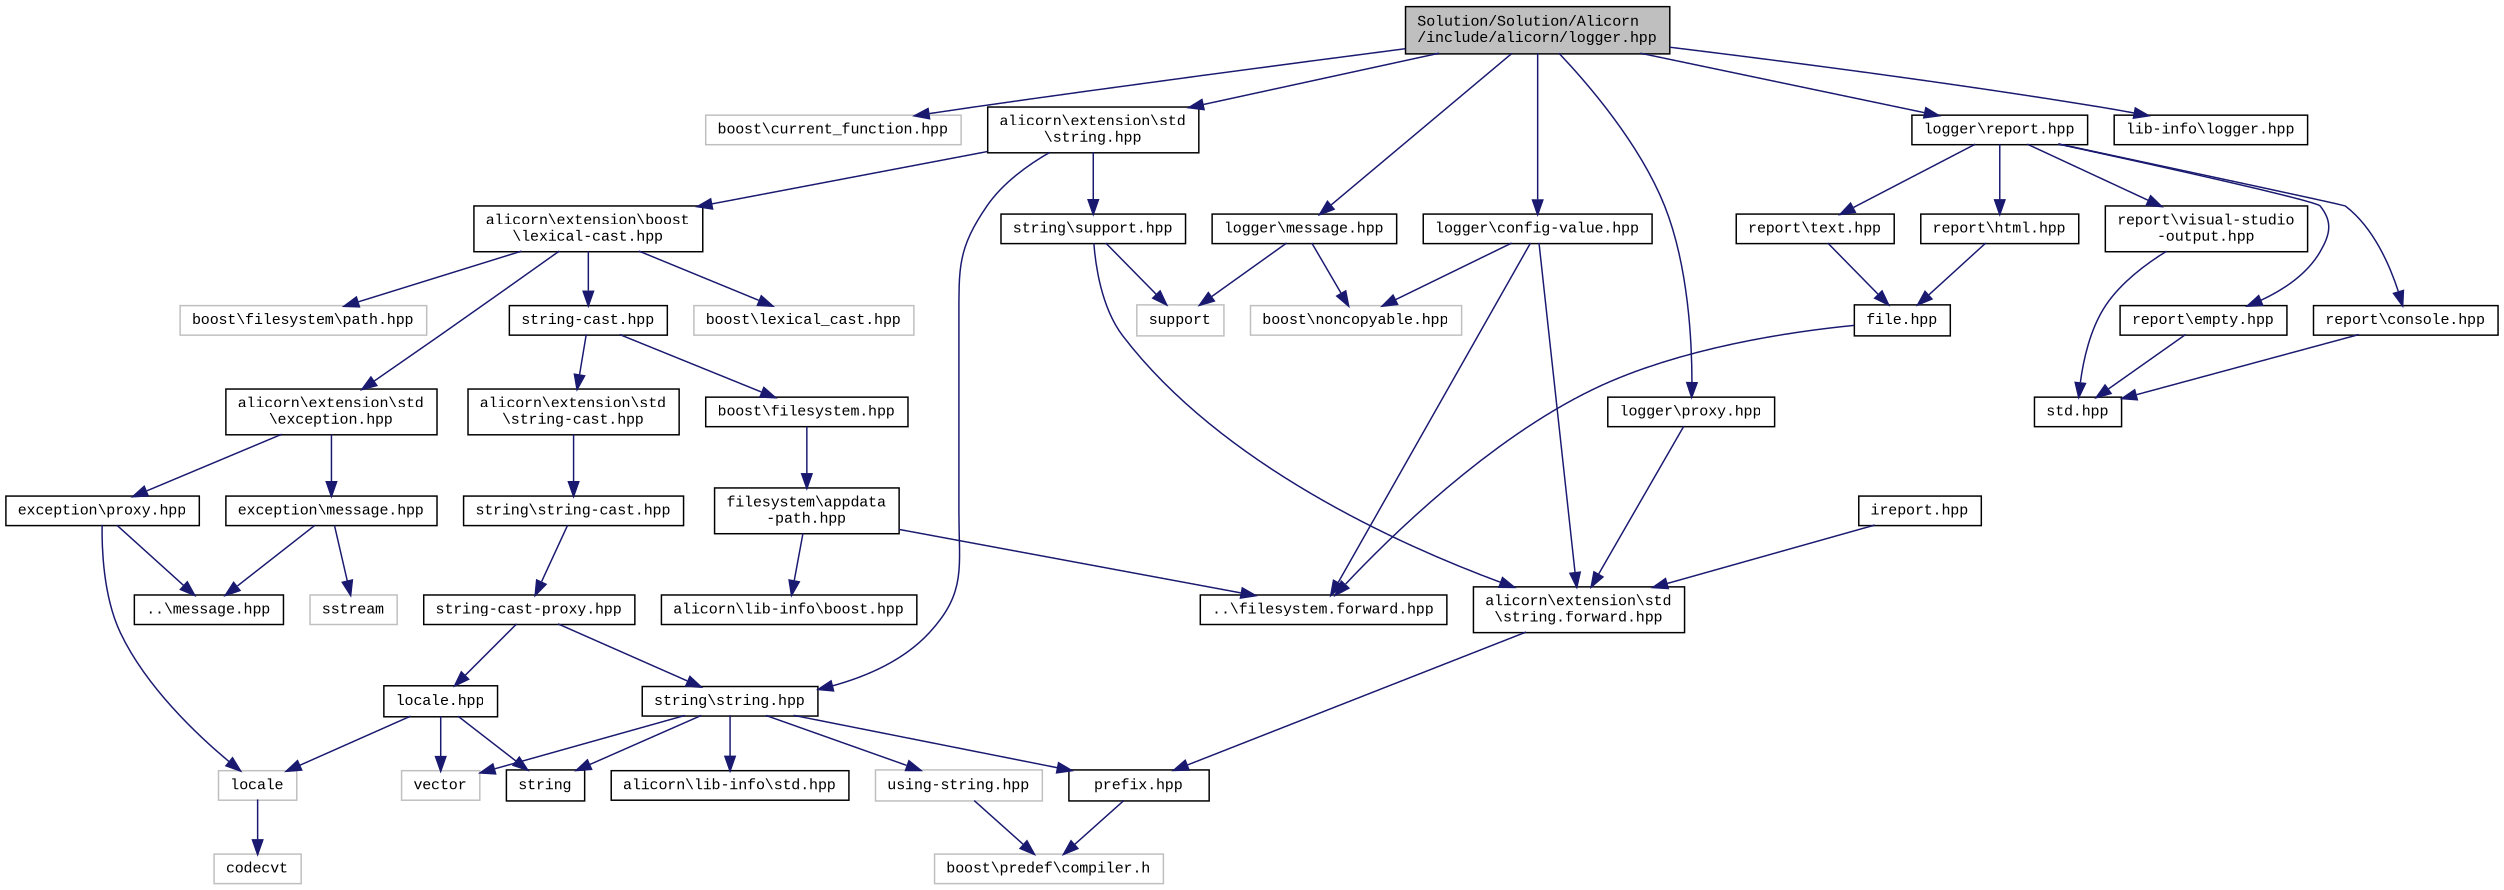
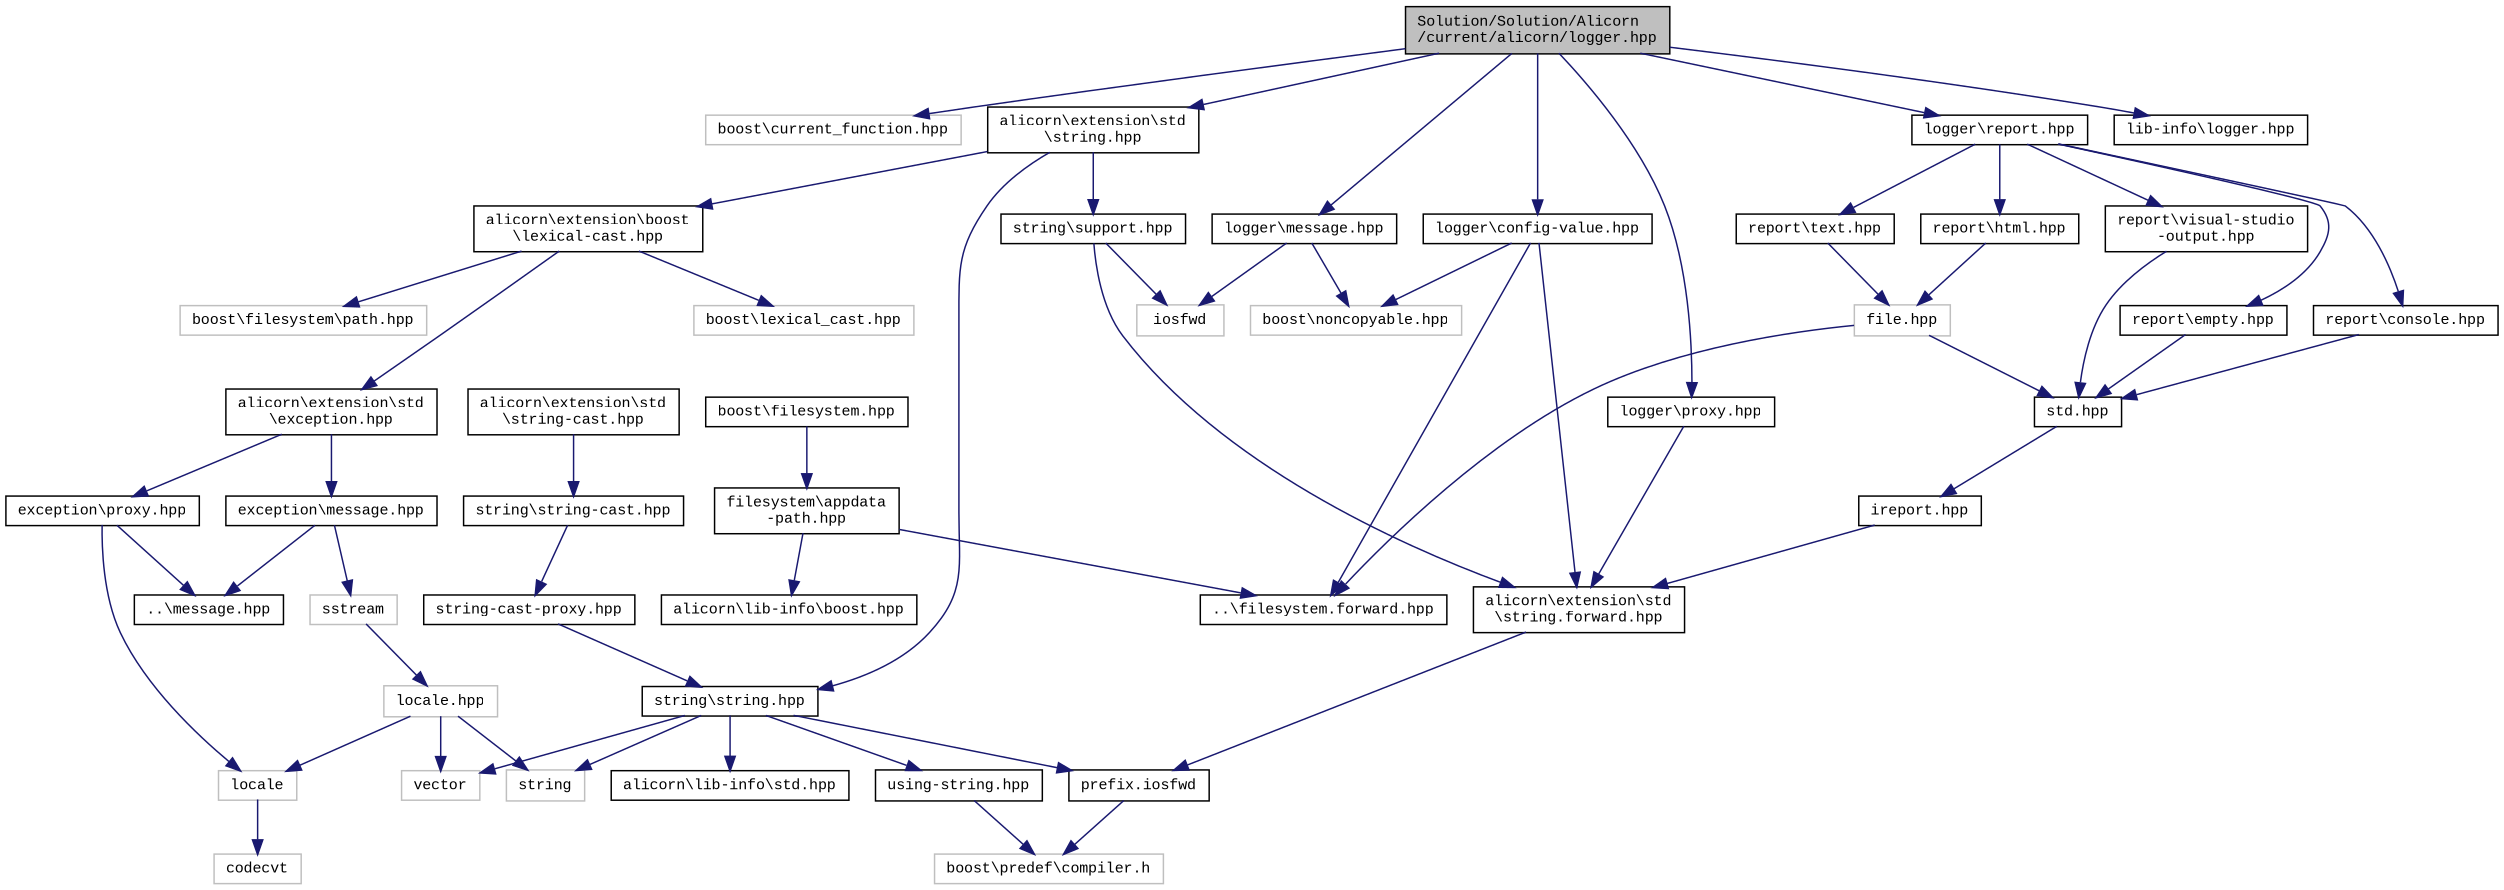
node "Solution/Solution/Alicorn /include/alicorn/logger.hpp": label "Solution/Solution/Alicorn /include/alicorn/logger.hpp" -> "Solution/Solution/Alicorn /current/alicorn/logger.hpp"
node "string-cast.hpp": removed
node "support": label "support" -> "iosfwd"
node "file.hpp": color black -> grey75
edge "file.hpp" -> "std.hpp": added
edge "std.hpp" -> "ireport.hpp": added
edge "string-cast-proxy.hpp" -> "locale.hpp": now "sstream" -> "locale.hpp"
node "locale.hpp": color black -> grey75
node "string": color black -> grey75
node "using-string.hpp": color grey75 -> black
node "prefix.hpp": label "prefix.hpp" -> "prefix.iosfwd"
